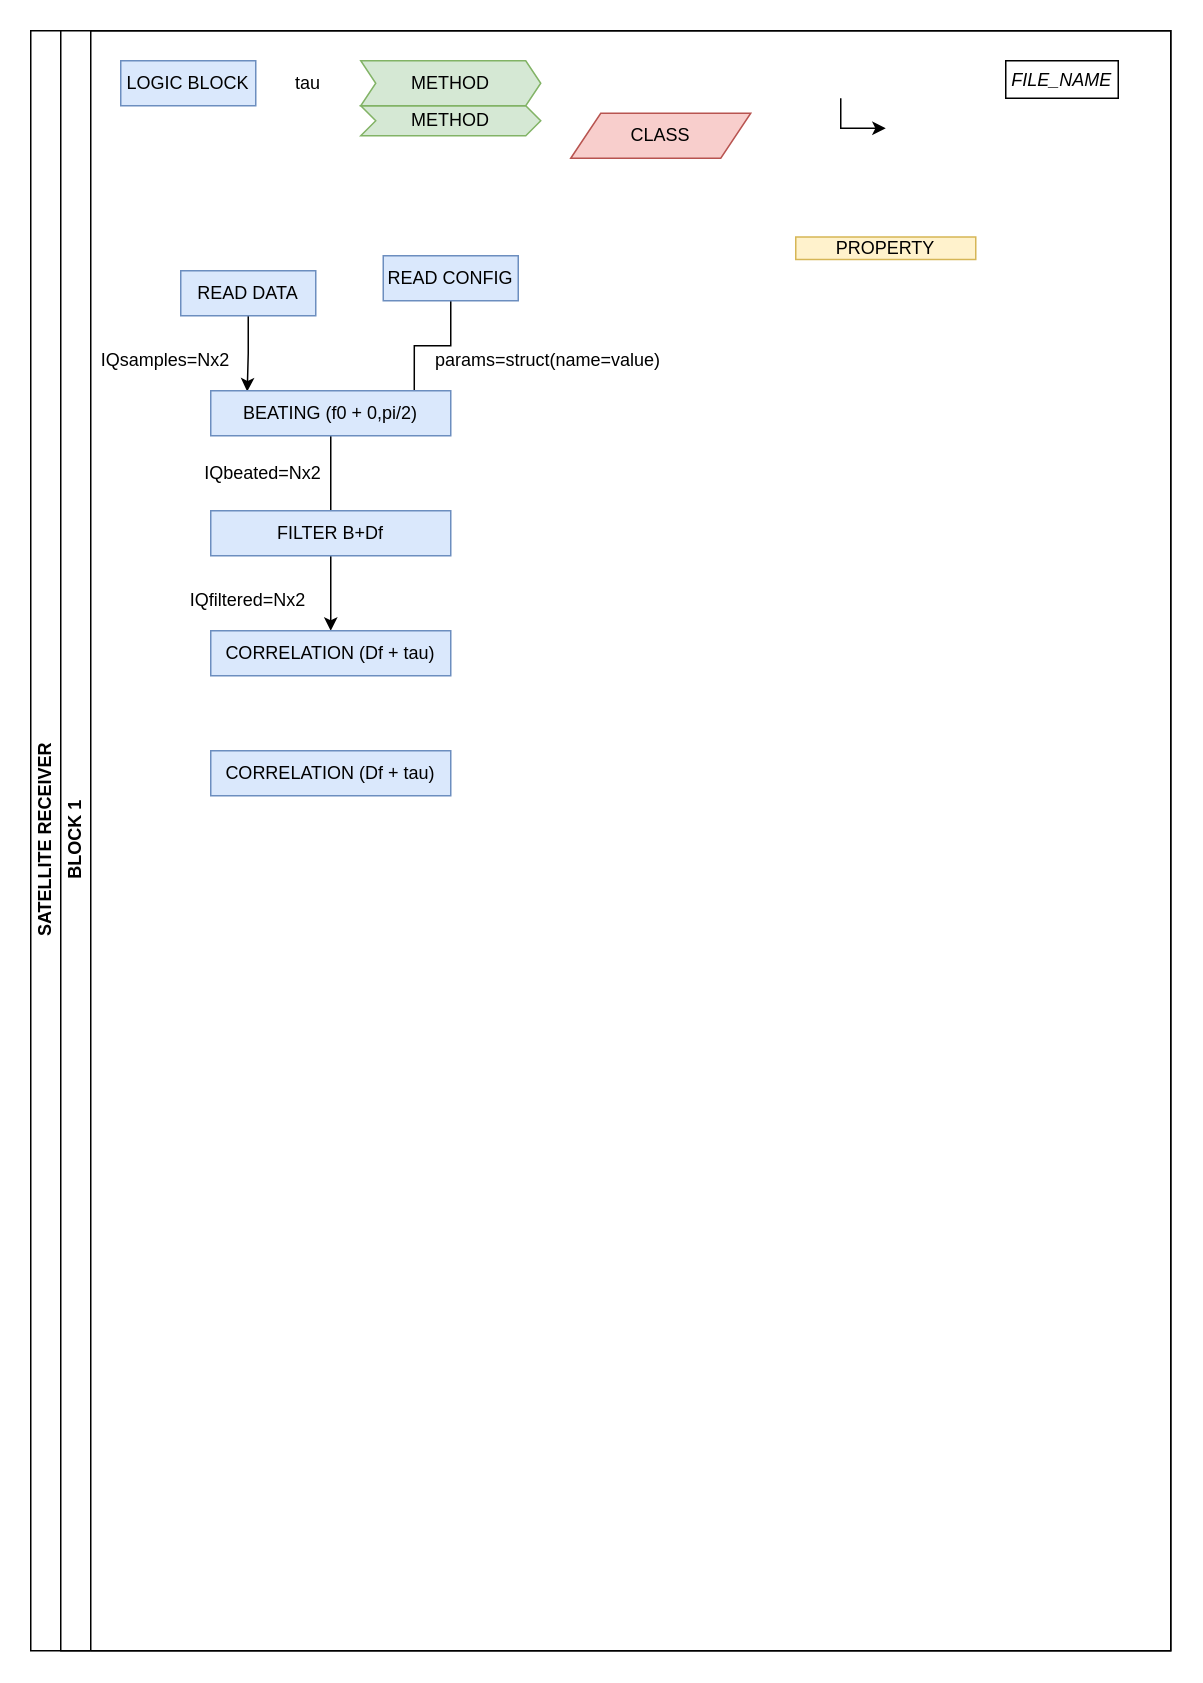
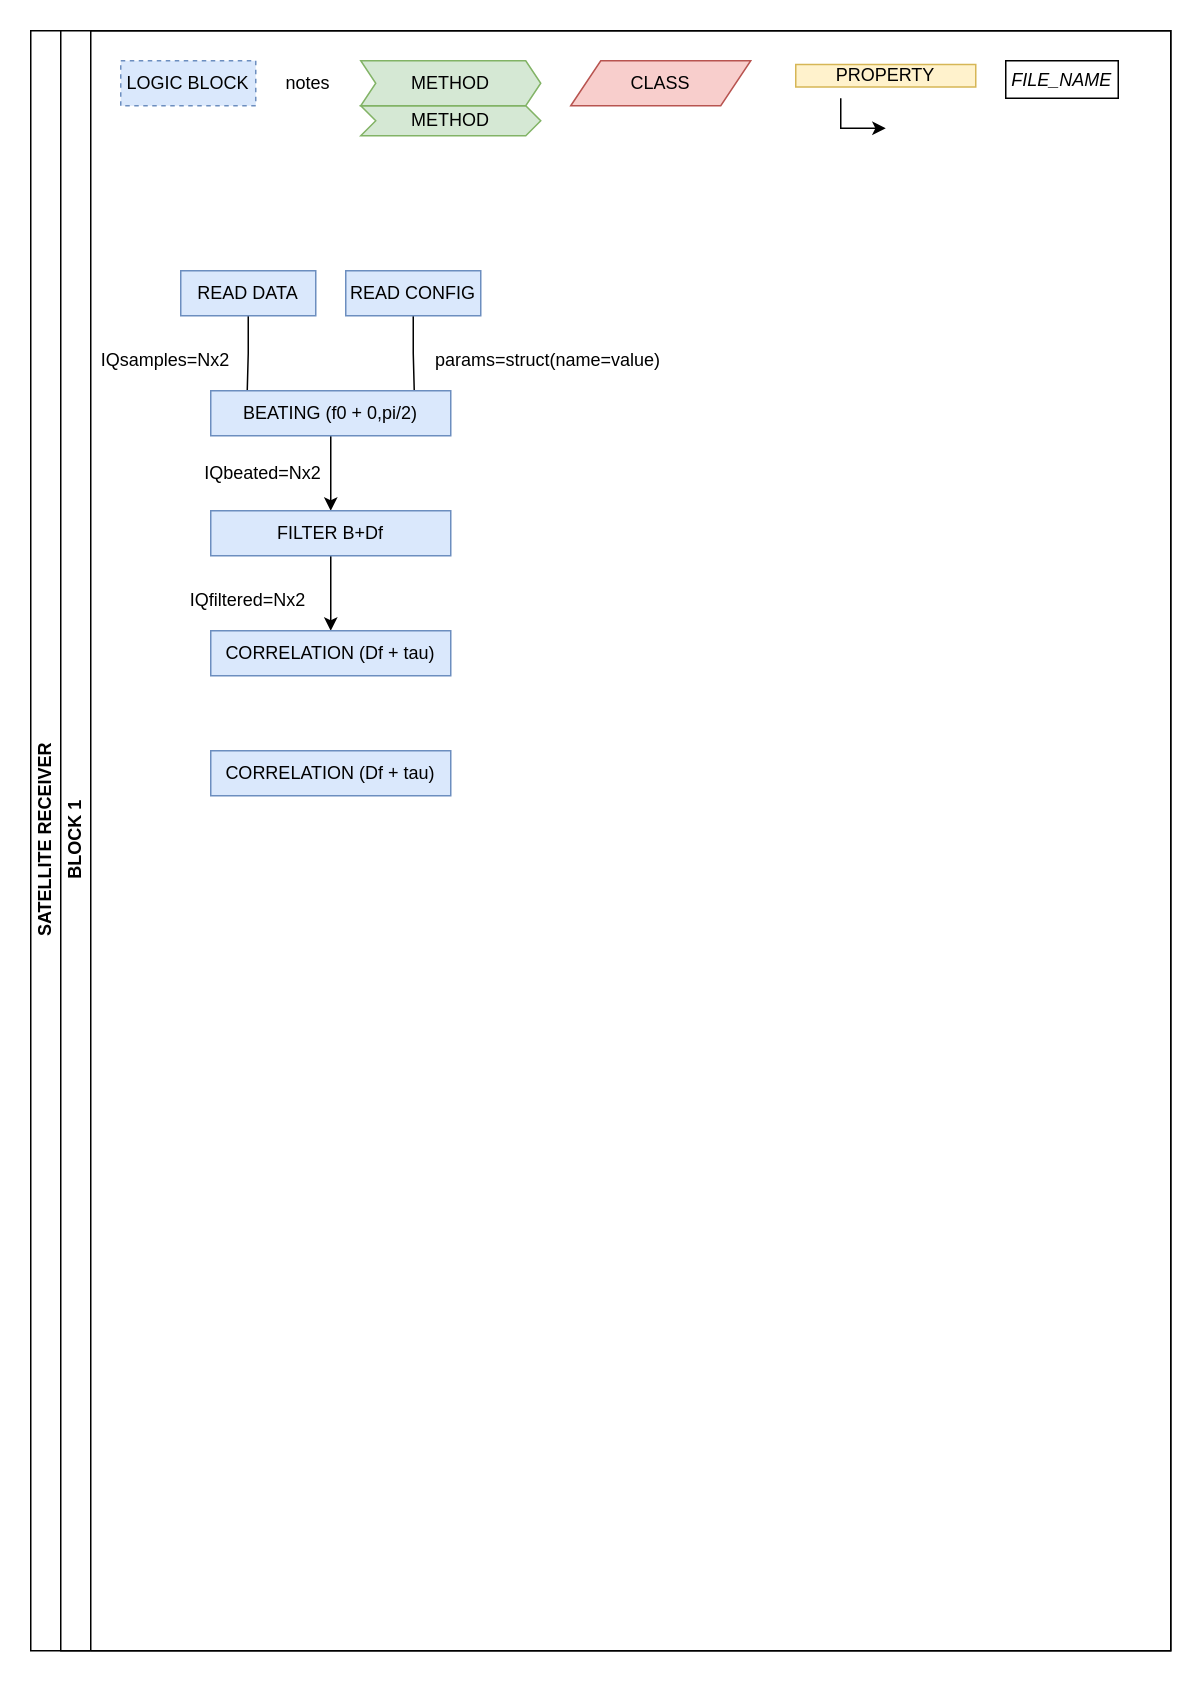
node "LOGIC BLOCK": style solid -> dashed
node "tau": label "tau" -> "notes"
node "CLASS": moved (661, 136) -> (661, 83)
node "PROPERTY": moved (886, 248) -> (886, 76)
node "READ CONFIG": moved (451, 278) -> (413, 293)
edge "READ DATA" -> "BEATING (f0 + 0,pi/2)": arrowhead classic -> none
edge "BEATING (f0 + 0,pi/2)" -- "FILTER B+Df": arrowhead none -> classic
